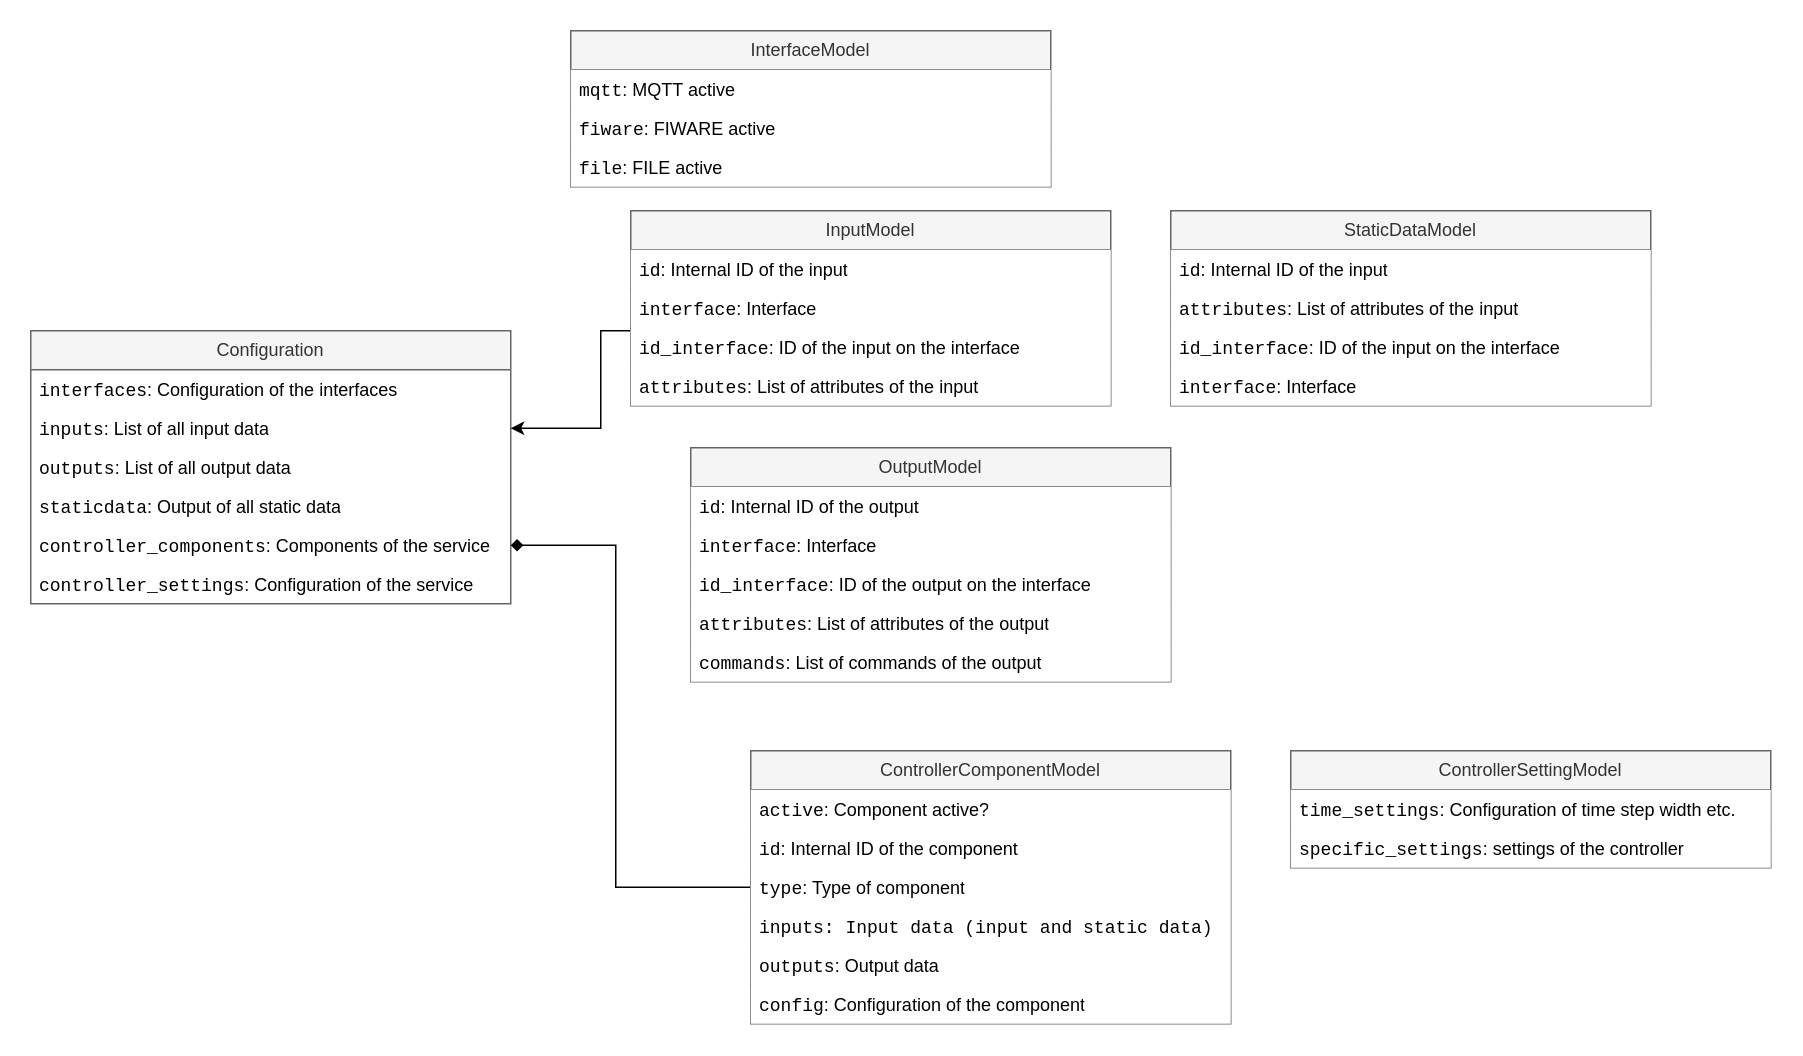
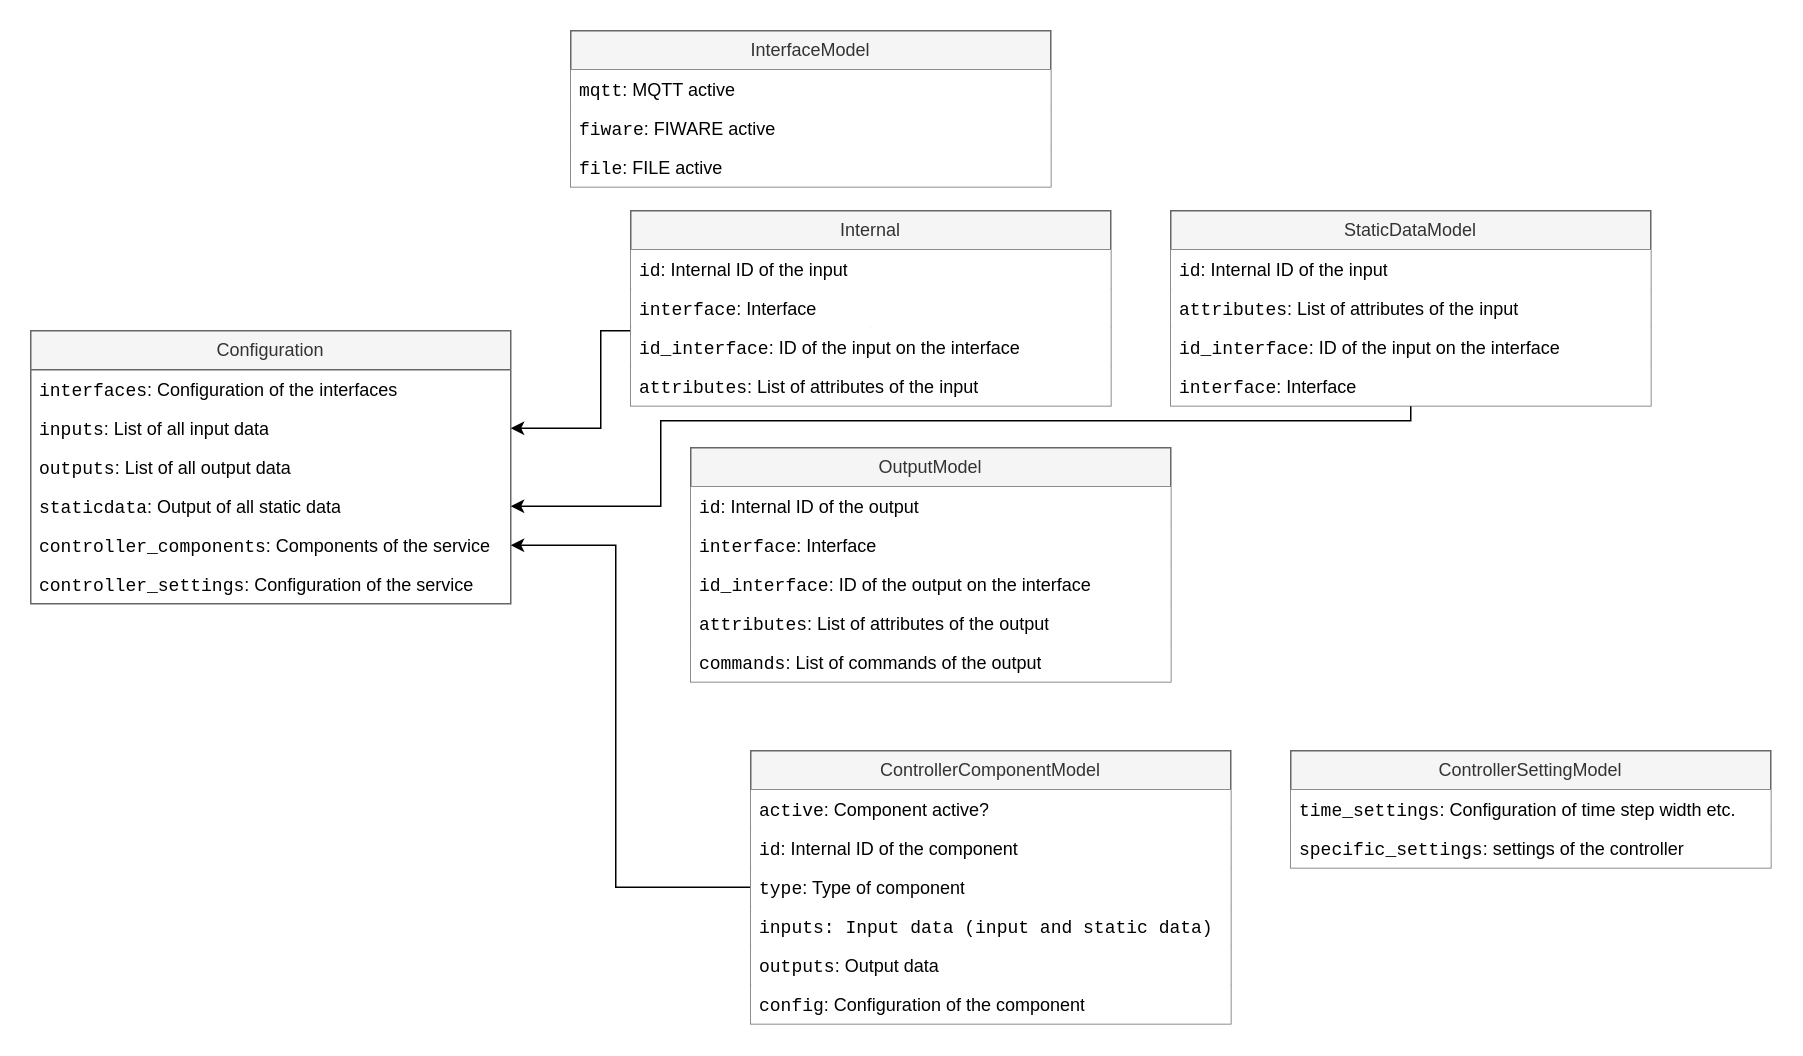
node "InputModel": label "InputModel" -> "Internal"
edge "StaticDataModel" -> "staticdata: Output of all static data": added
edge "ControllerComponentModel" -> "controller_components: Components of the service": arrowhead diamond -> classic
